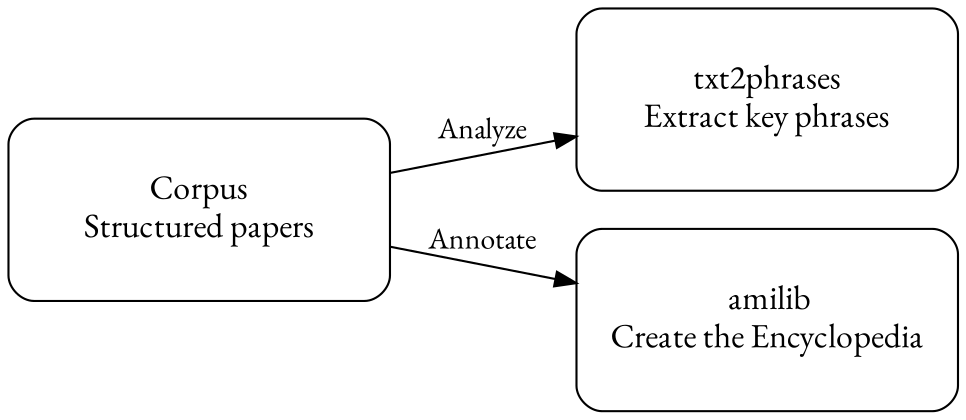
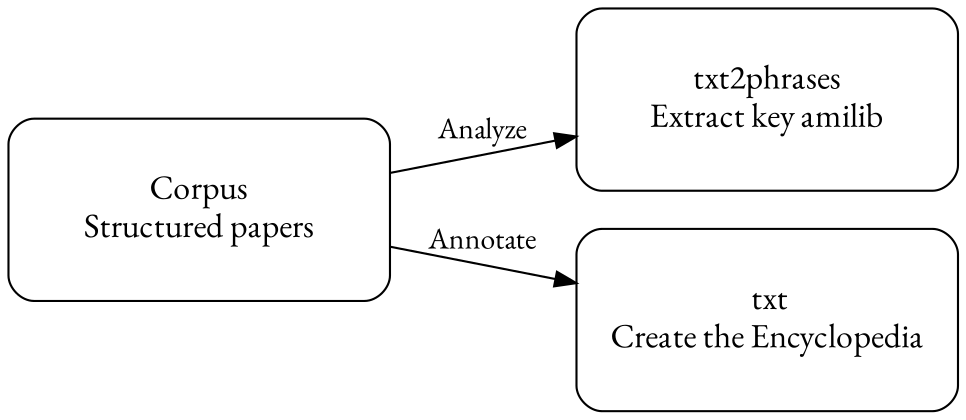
node "txt2phrases Extract key phrases": label "txt2phrases Extract key phrases" -> "txt2phrases Extract key amilib"
node "amilib Create the Encyclopedia": label "amilib Create the Encyclopedia" -> "txt Create the Encyclopedia"
